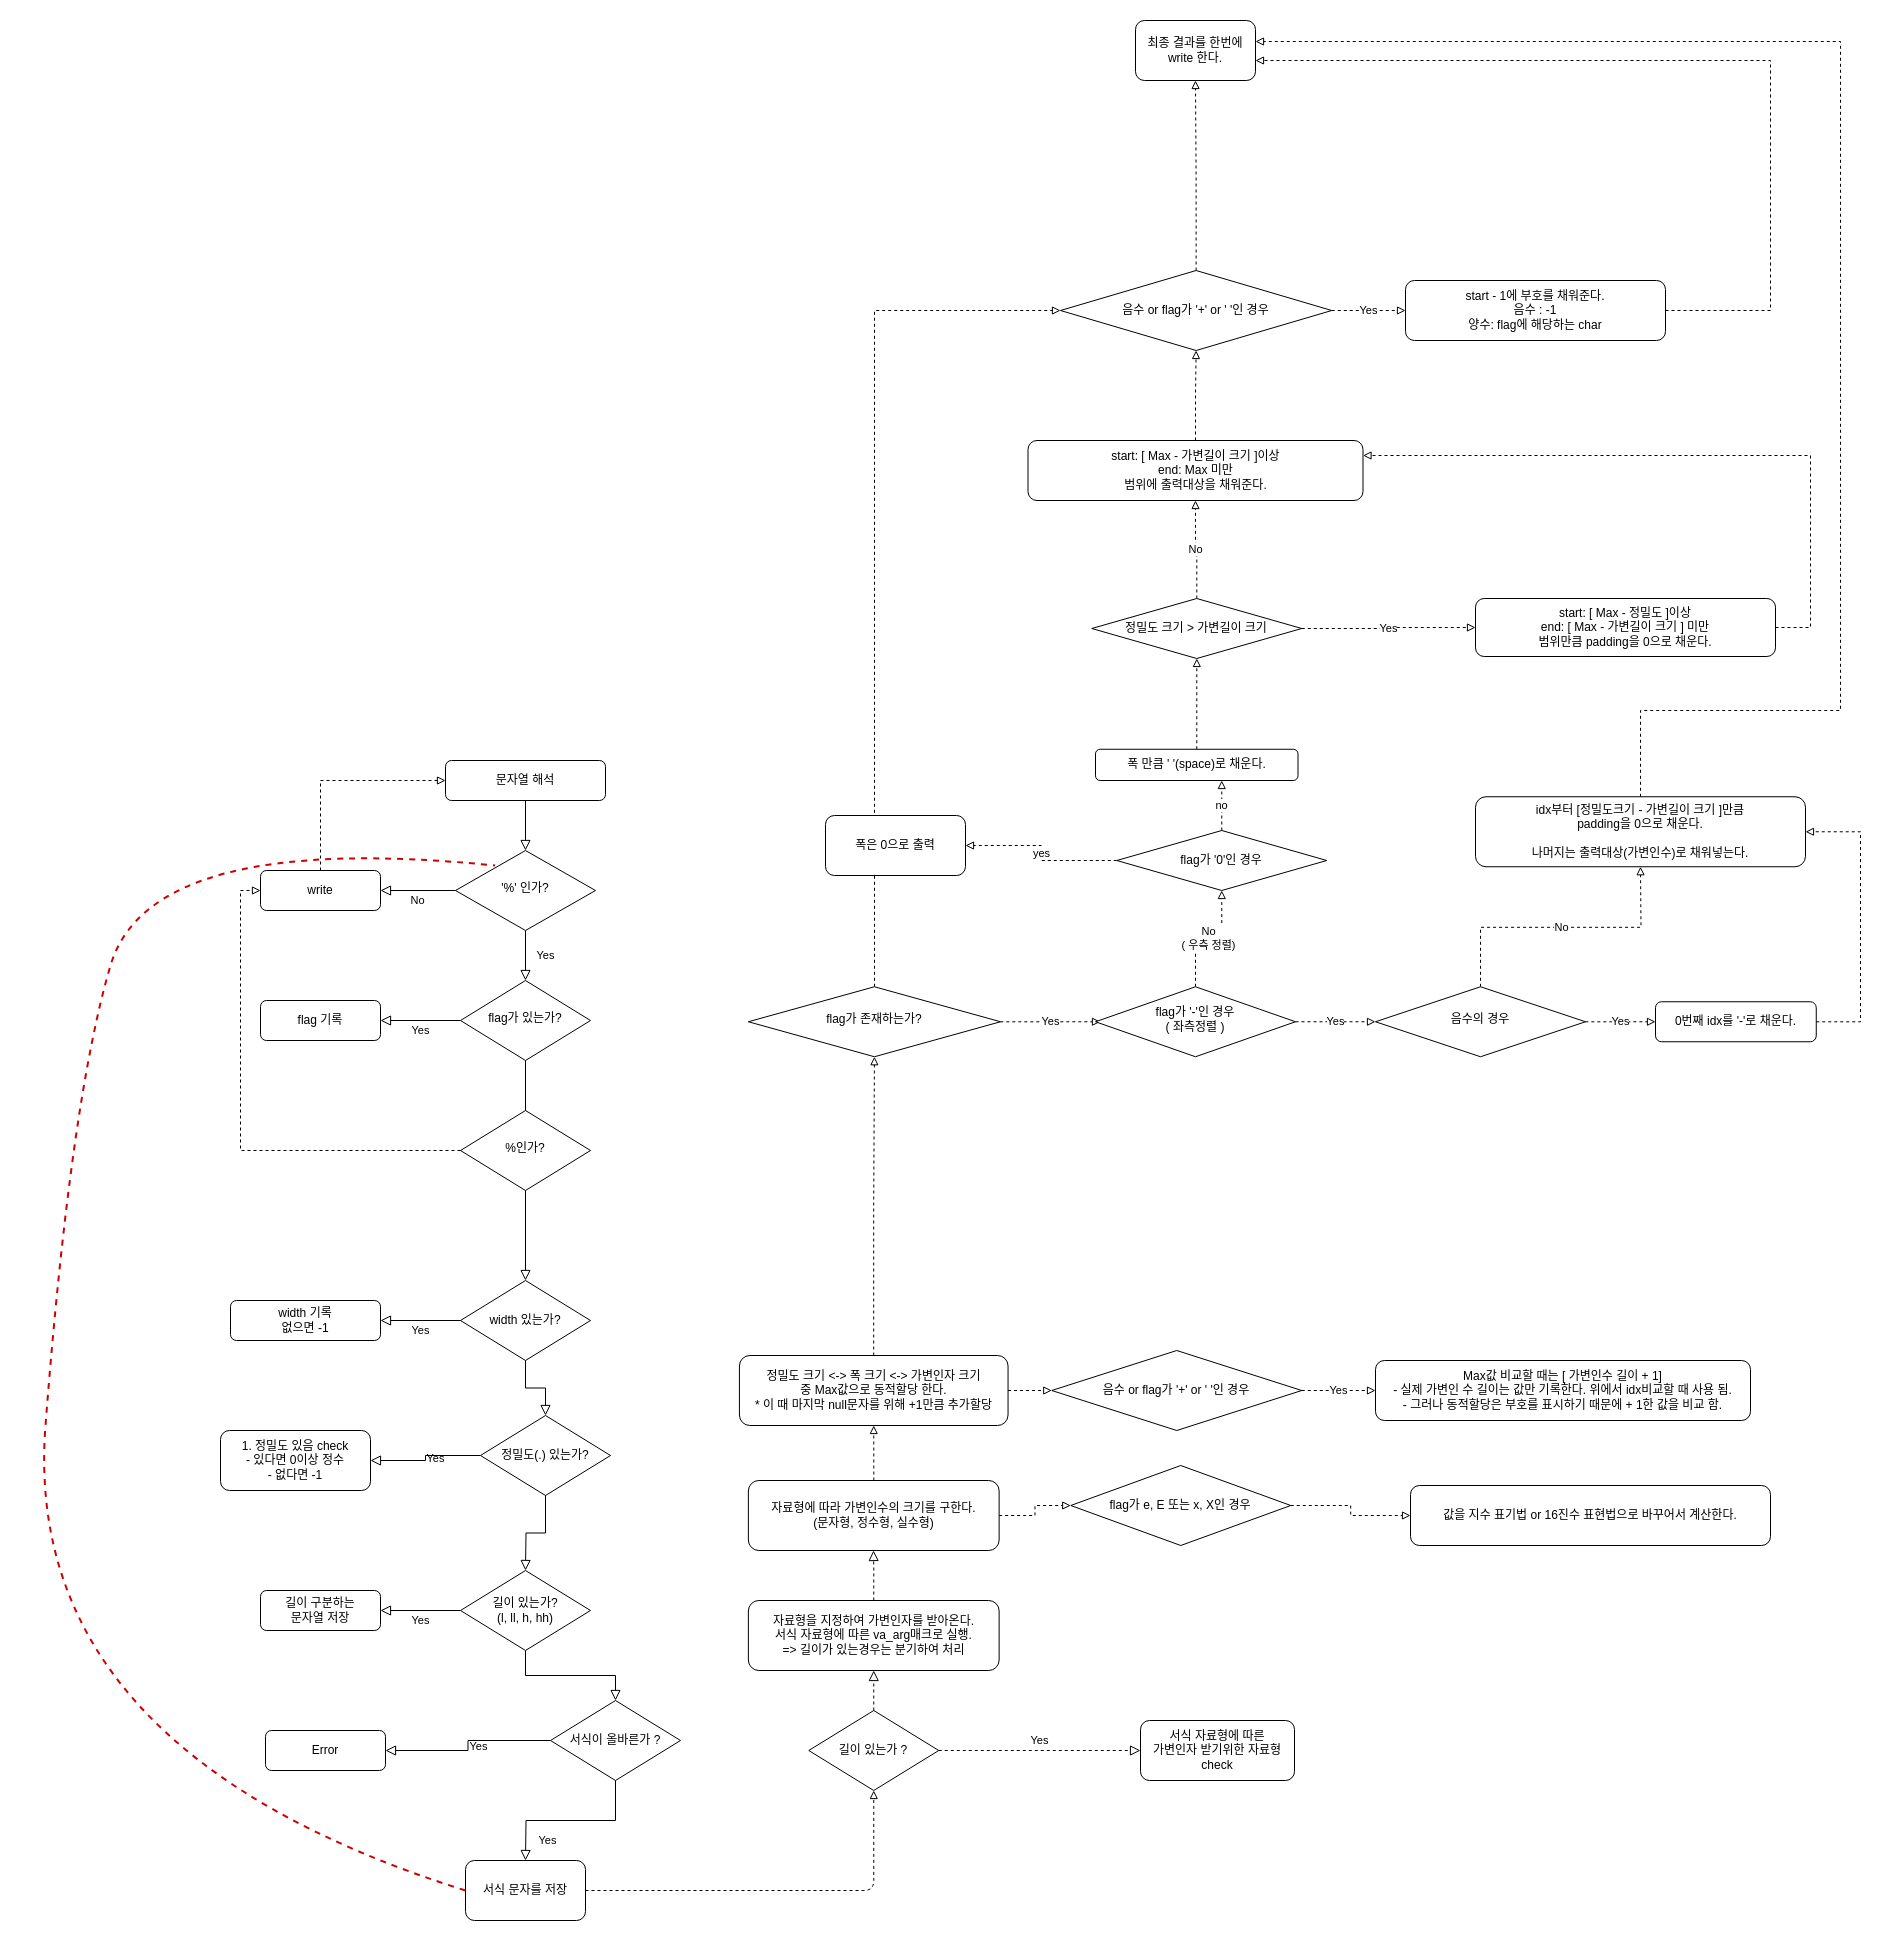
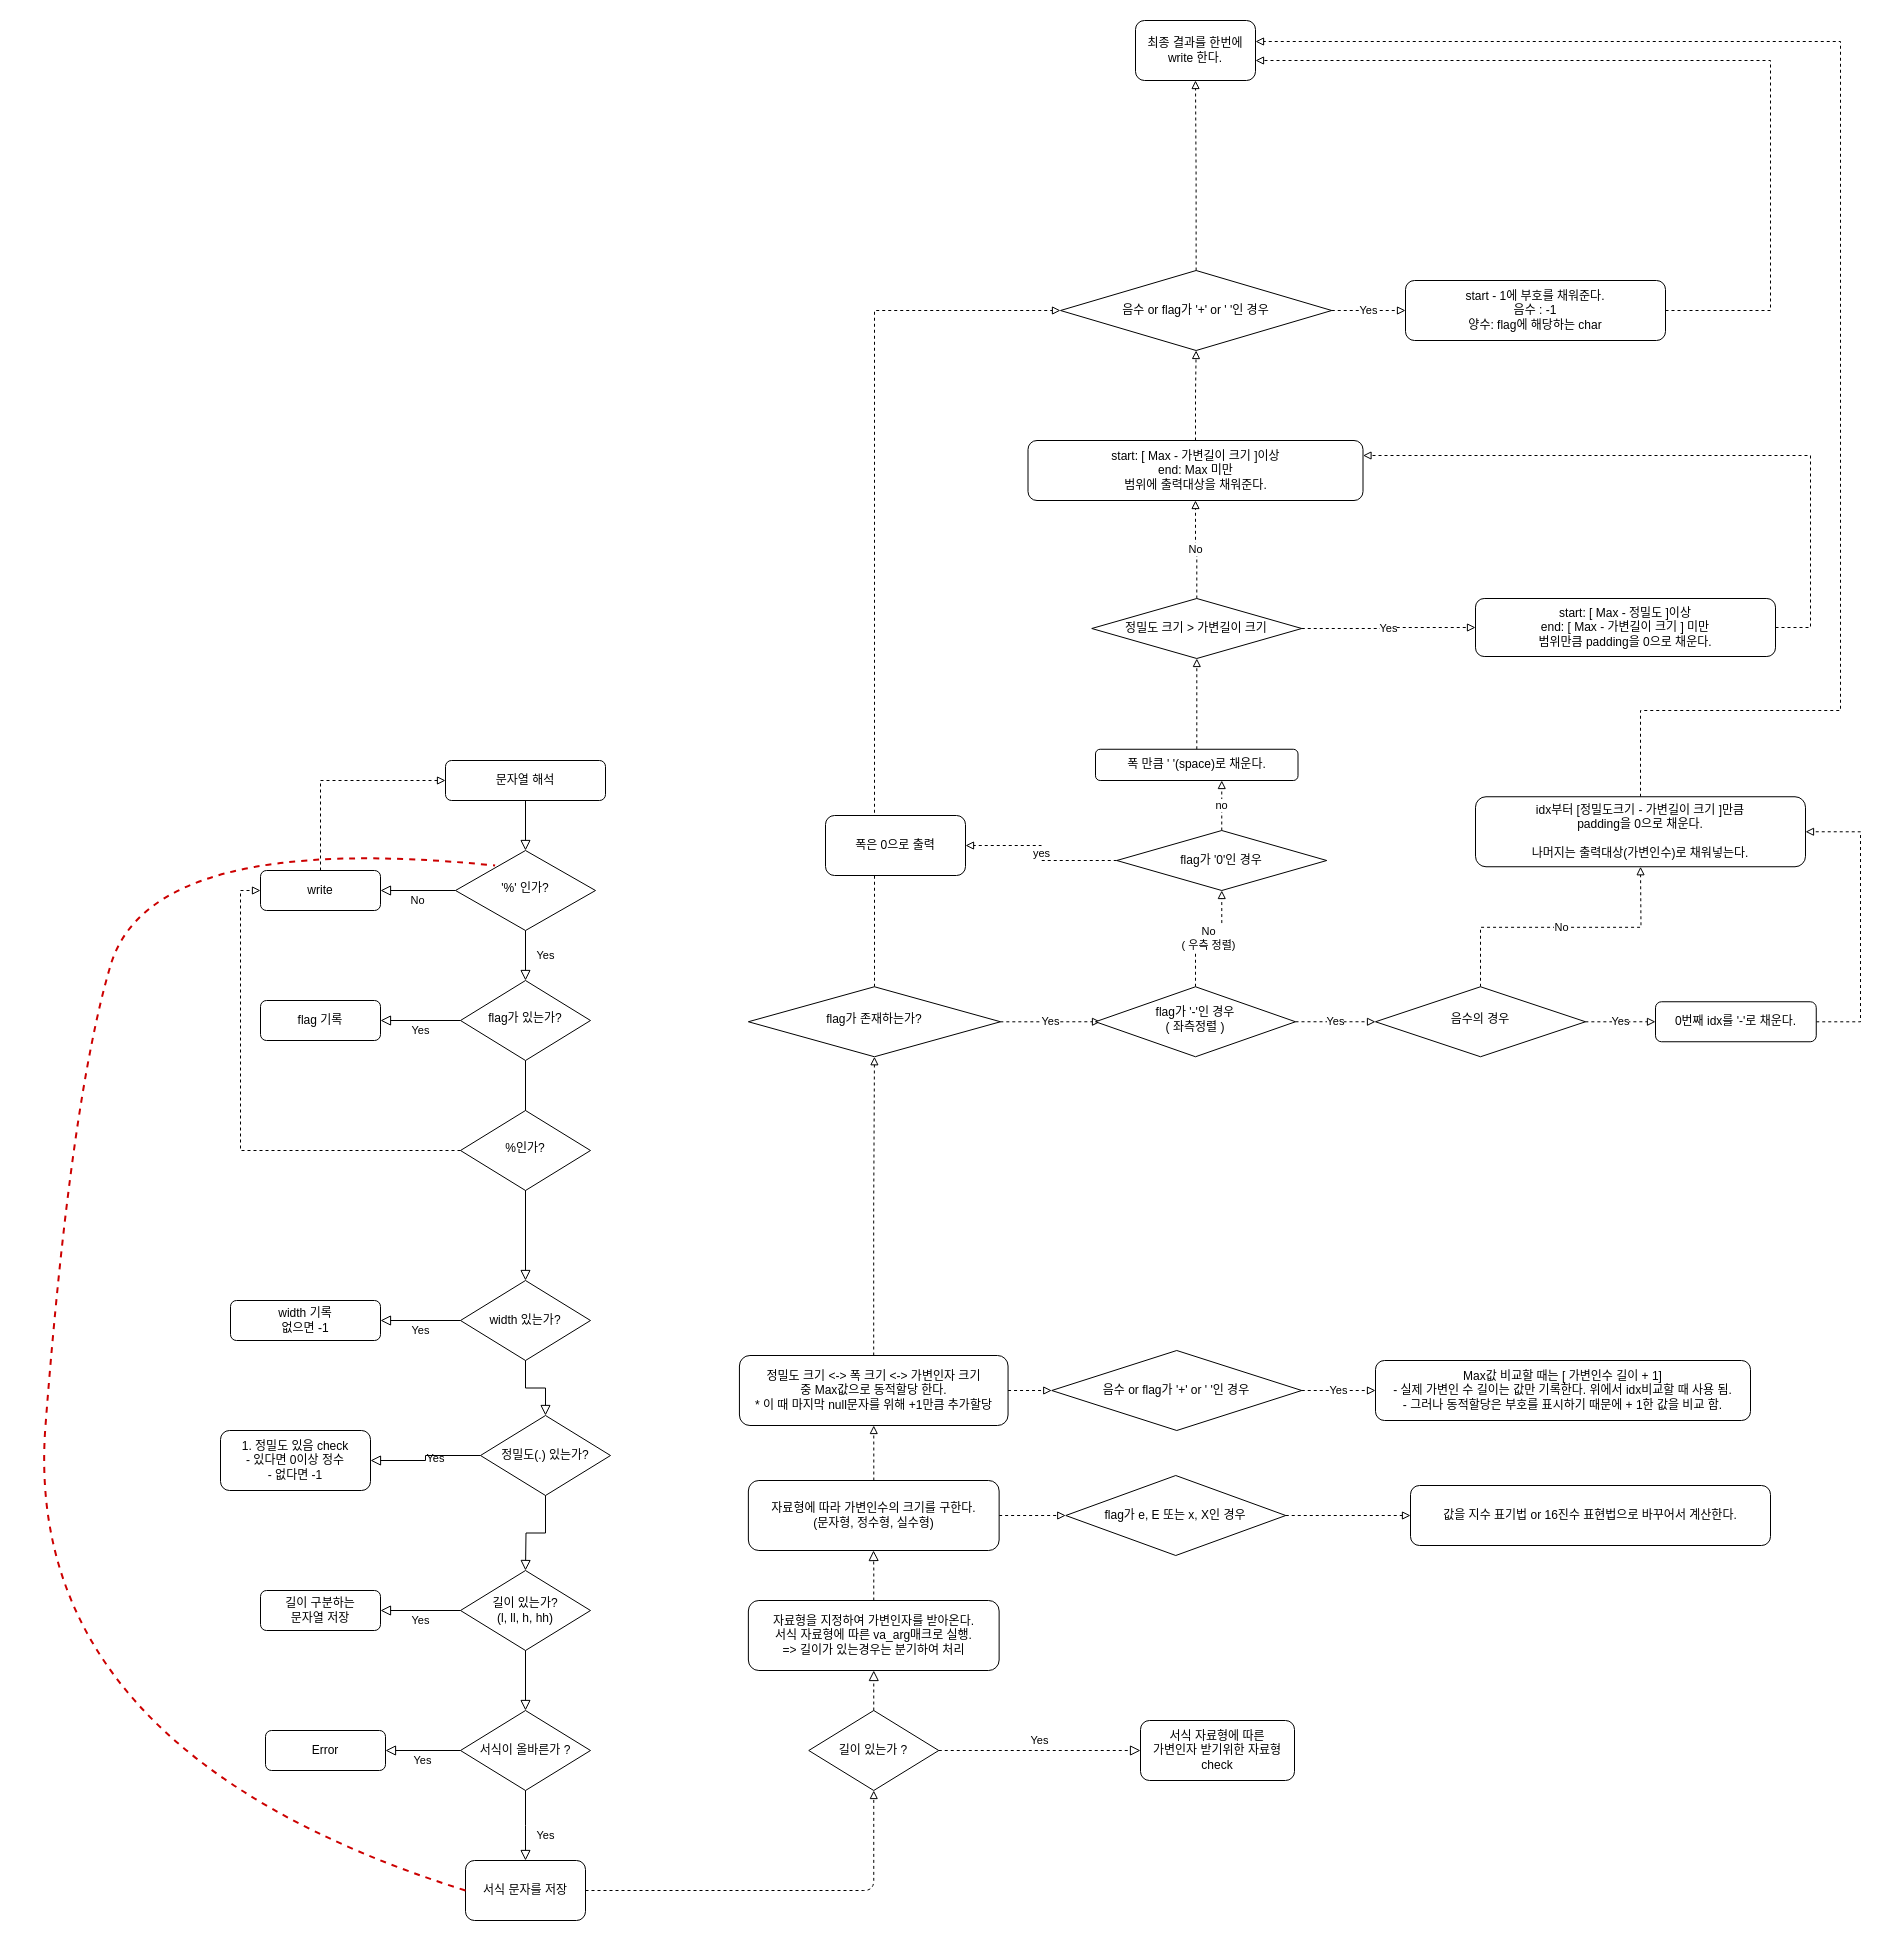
node "flag가 e, E 또는 x, X인 경우": moved (1181, 1506) -> (1176, 1516)
node "서식이 올바른가 ?": moved (616, 1741) -> (526, 1751)
